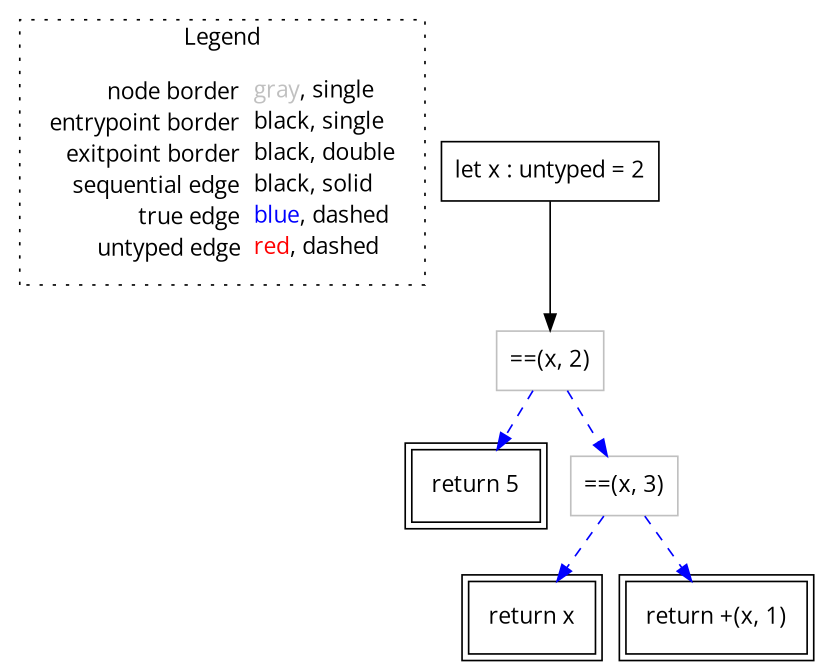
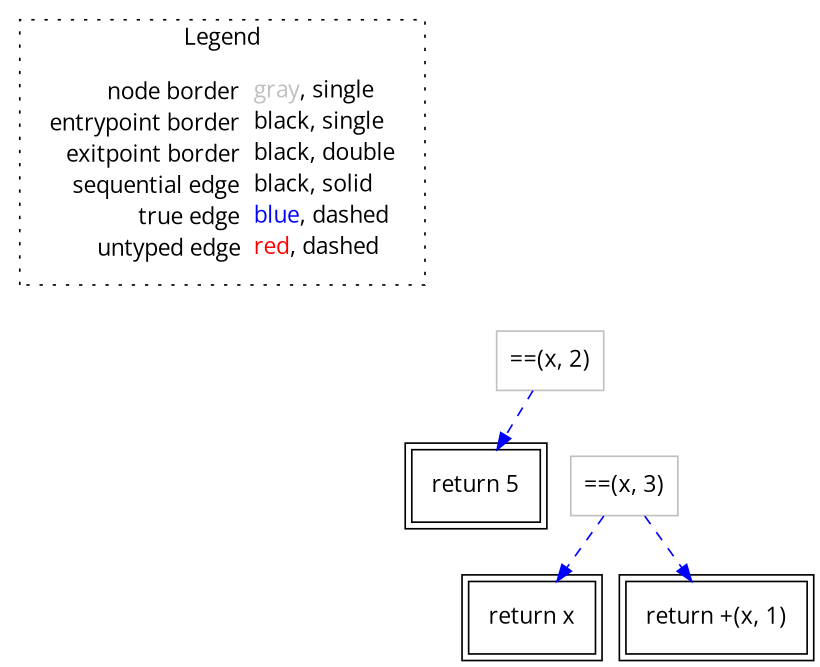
node "let x : untyped = 2": removed
edge "==(x, 2)" -> "==(x, 3)": removed
